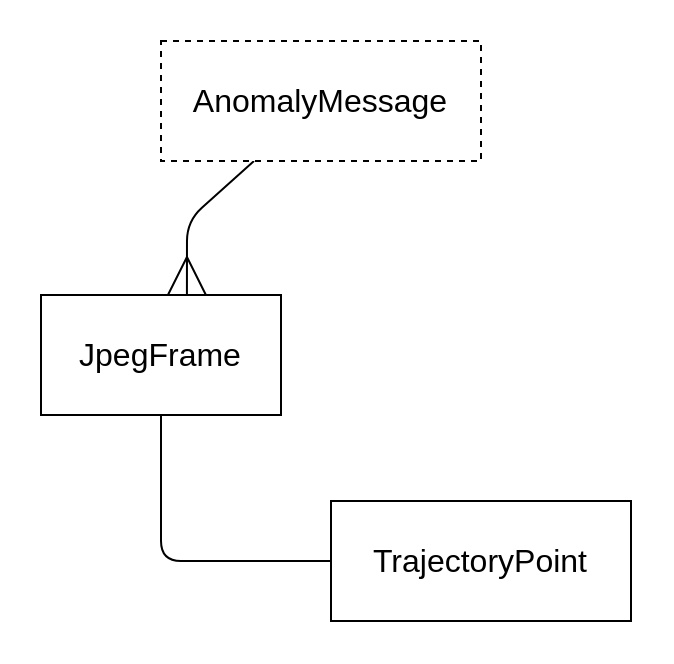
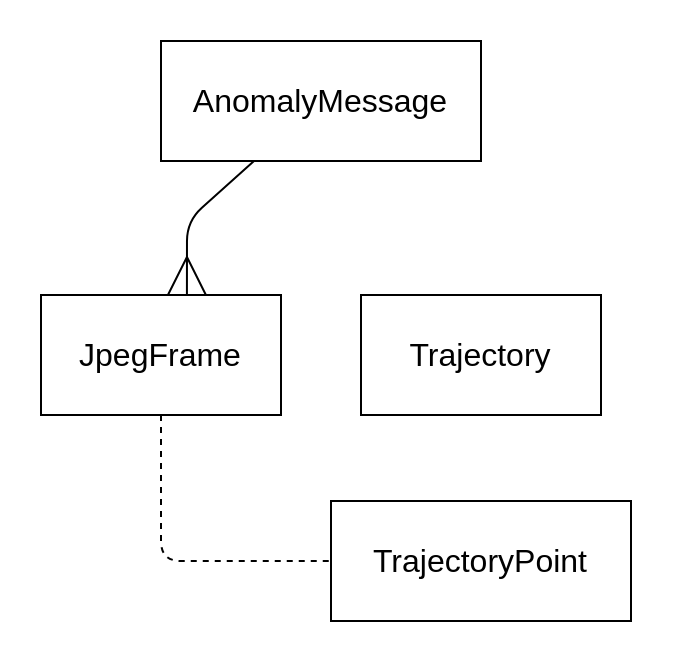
node "AnomalyMessage": style dashed -> solid
node "Trajectory": added
edge "JpegFrame" -- "TrajectoryPoint": style solid -> dashed
